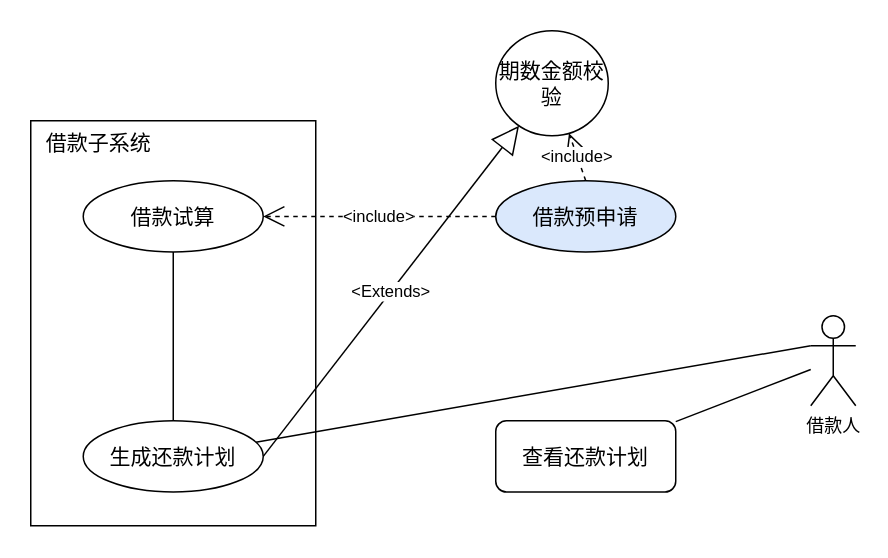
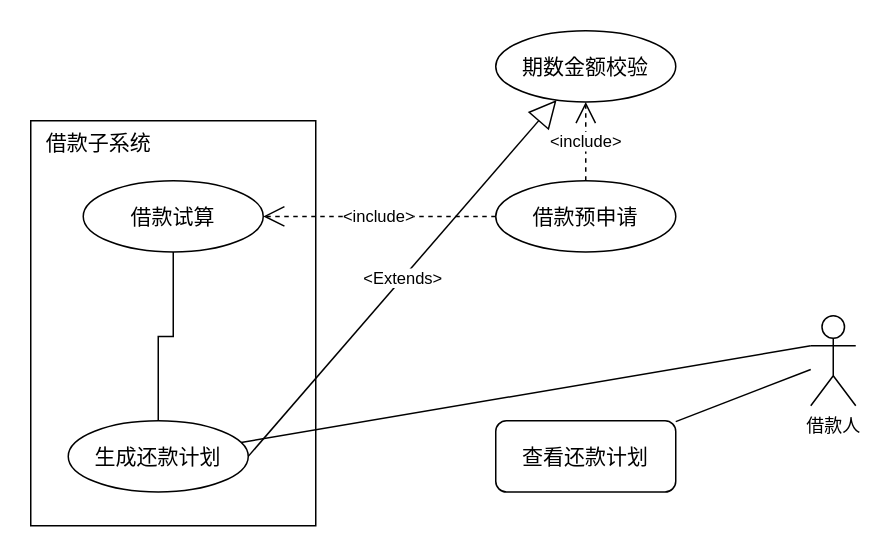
node "期数金额校验": size 113x105 -> 180x71
node "借款预申请": fillcolor #dae8fc -> #ffffff
node "生成还款计划": moved (173, 456) -> (158, 456)
